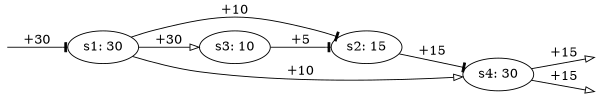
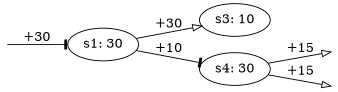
node "s2: 15": removed
edge "s1: 30" -> "s4: 30": arrowhead onormal -> tee
